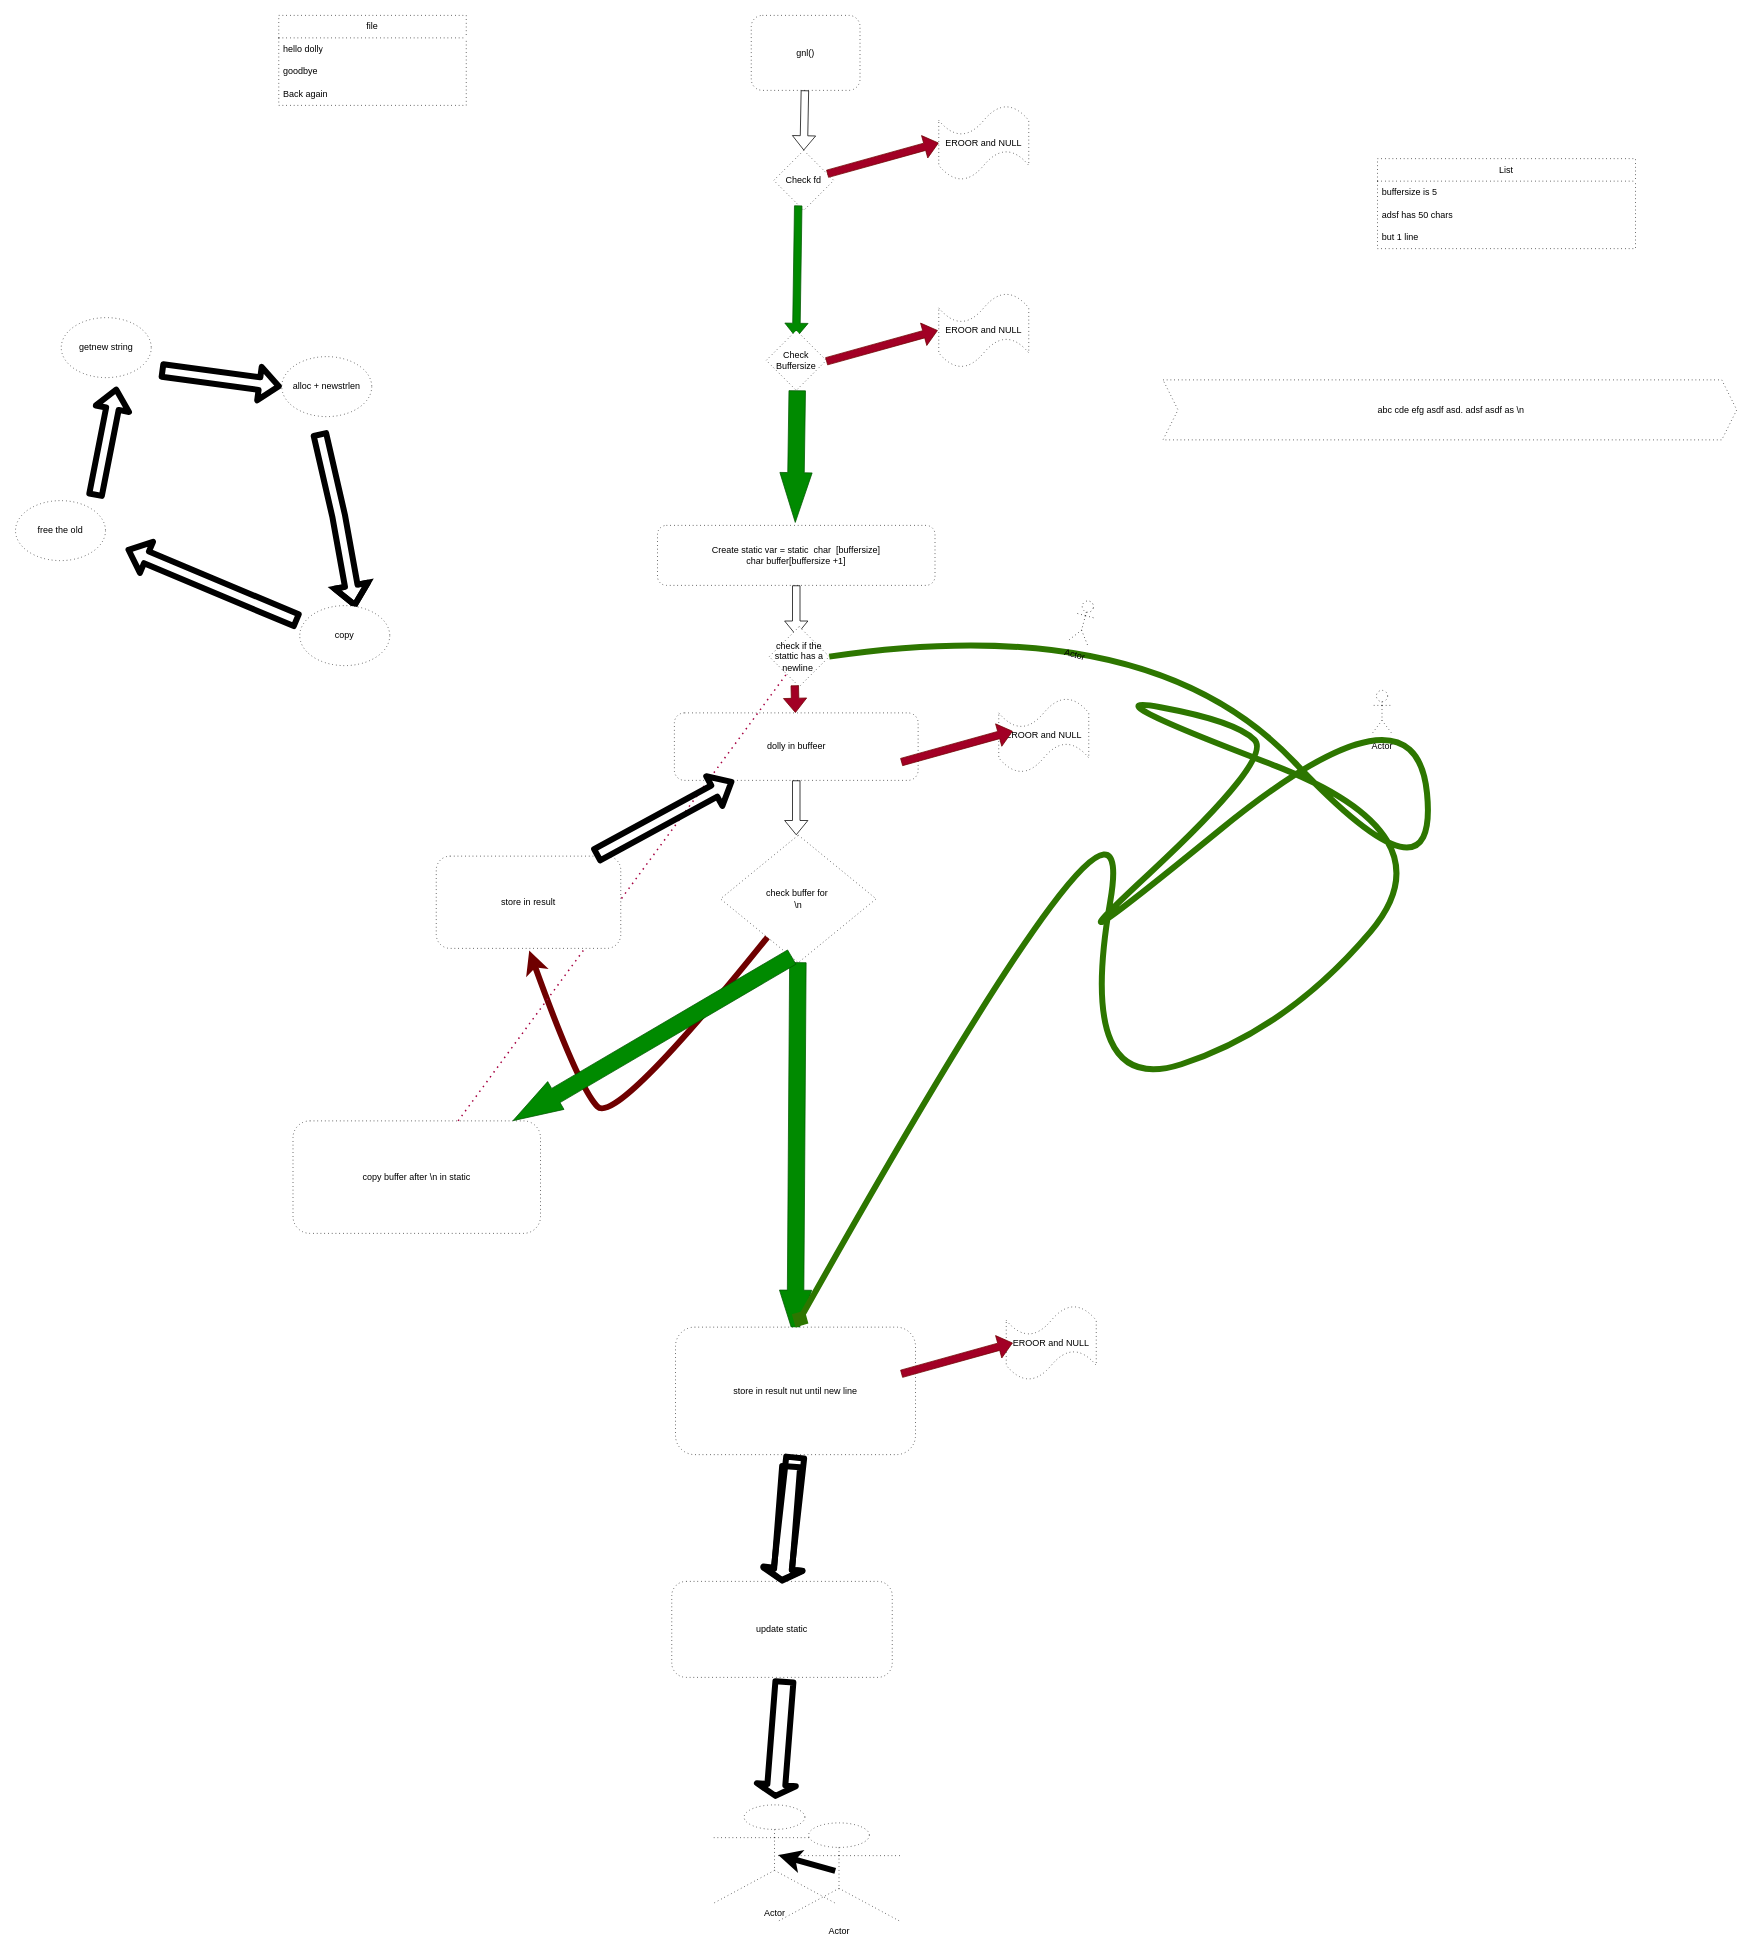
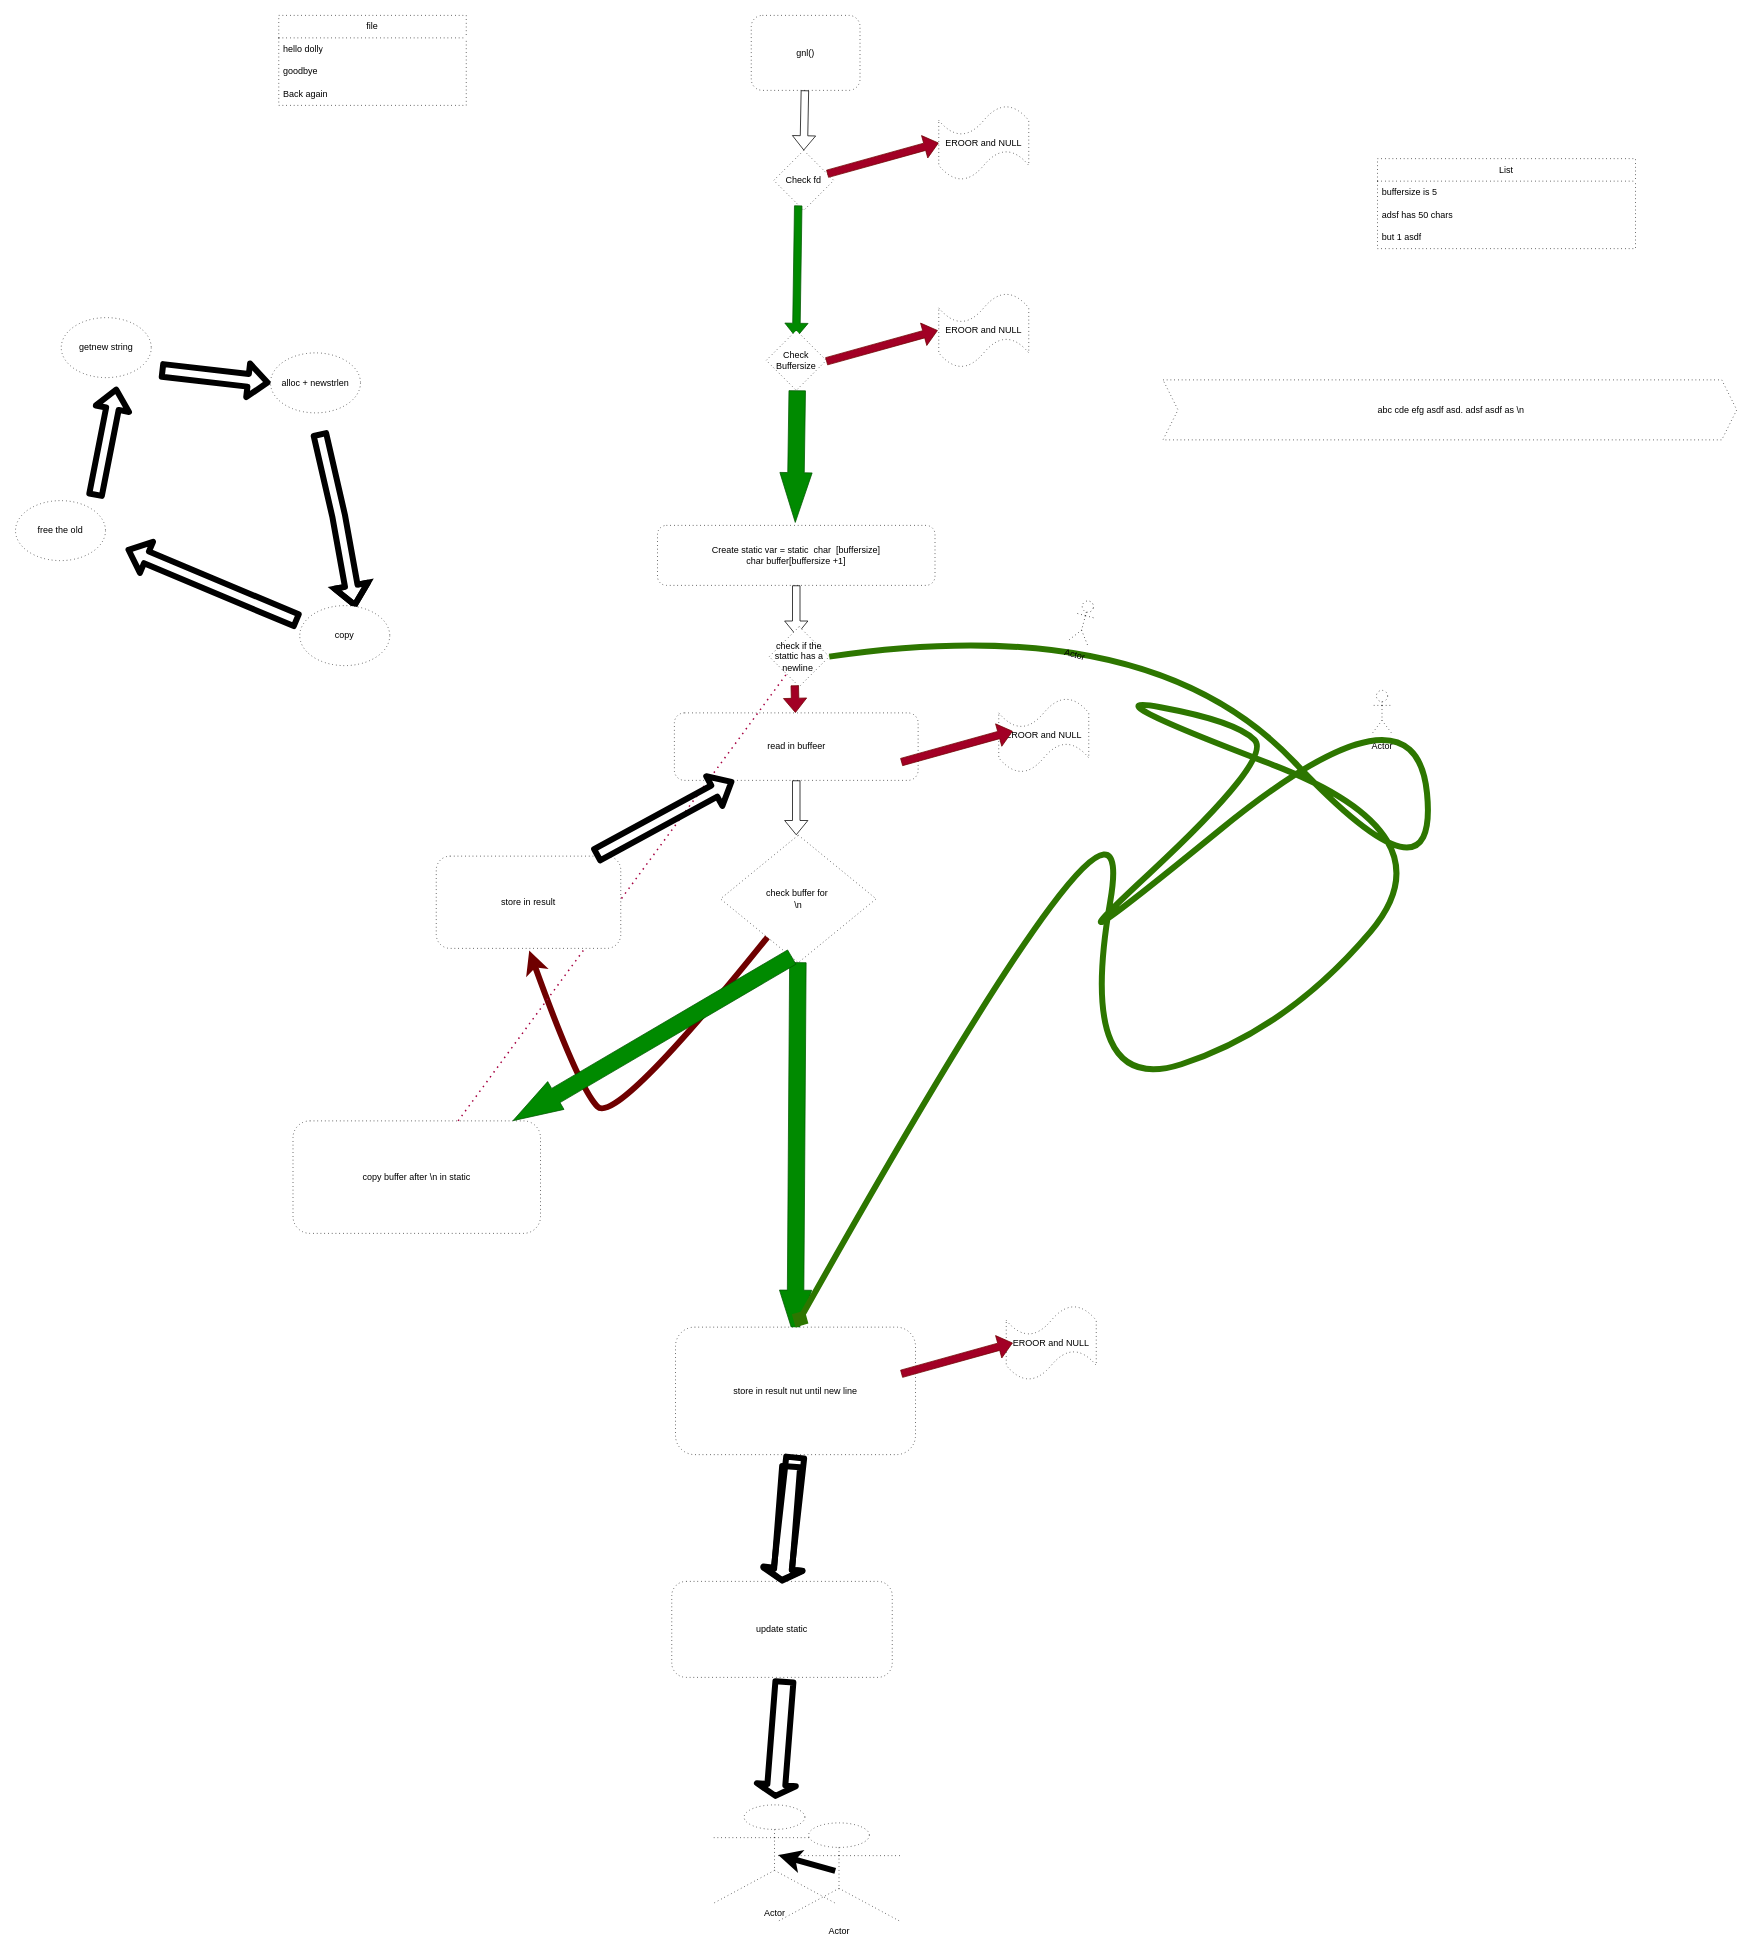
node "but 1 line": label "but 1 line" -> "but 1 asdf"
node "alloc + newstrlen": moved (327, 387) -> (315, 383)
node "dolly in buffeer": label "dolly in buffeer" -> "read in buffeer"
